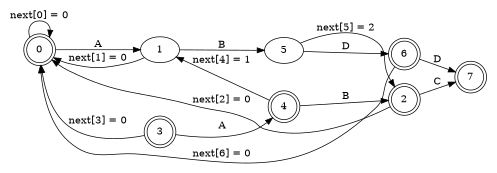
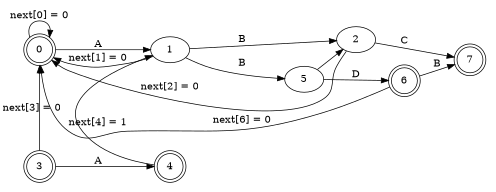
edge "6" -> "7": label "D" -> "B"
node "2": shape doublecircle -> ellipse
edge "4" -> "2": now "1" -> "2"
